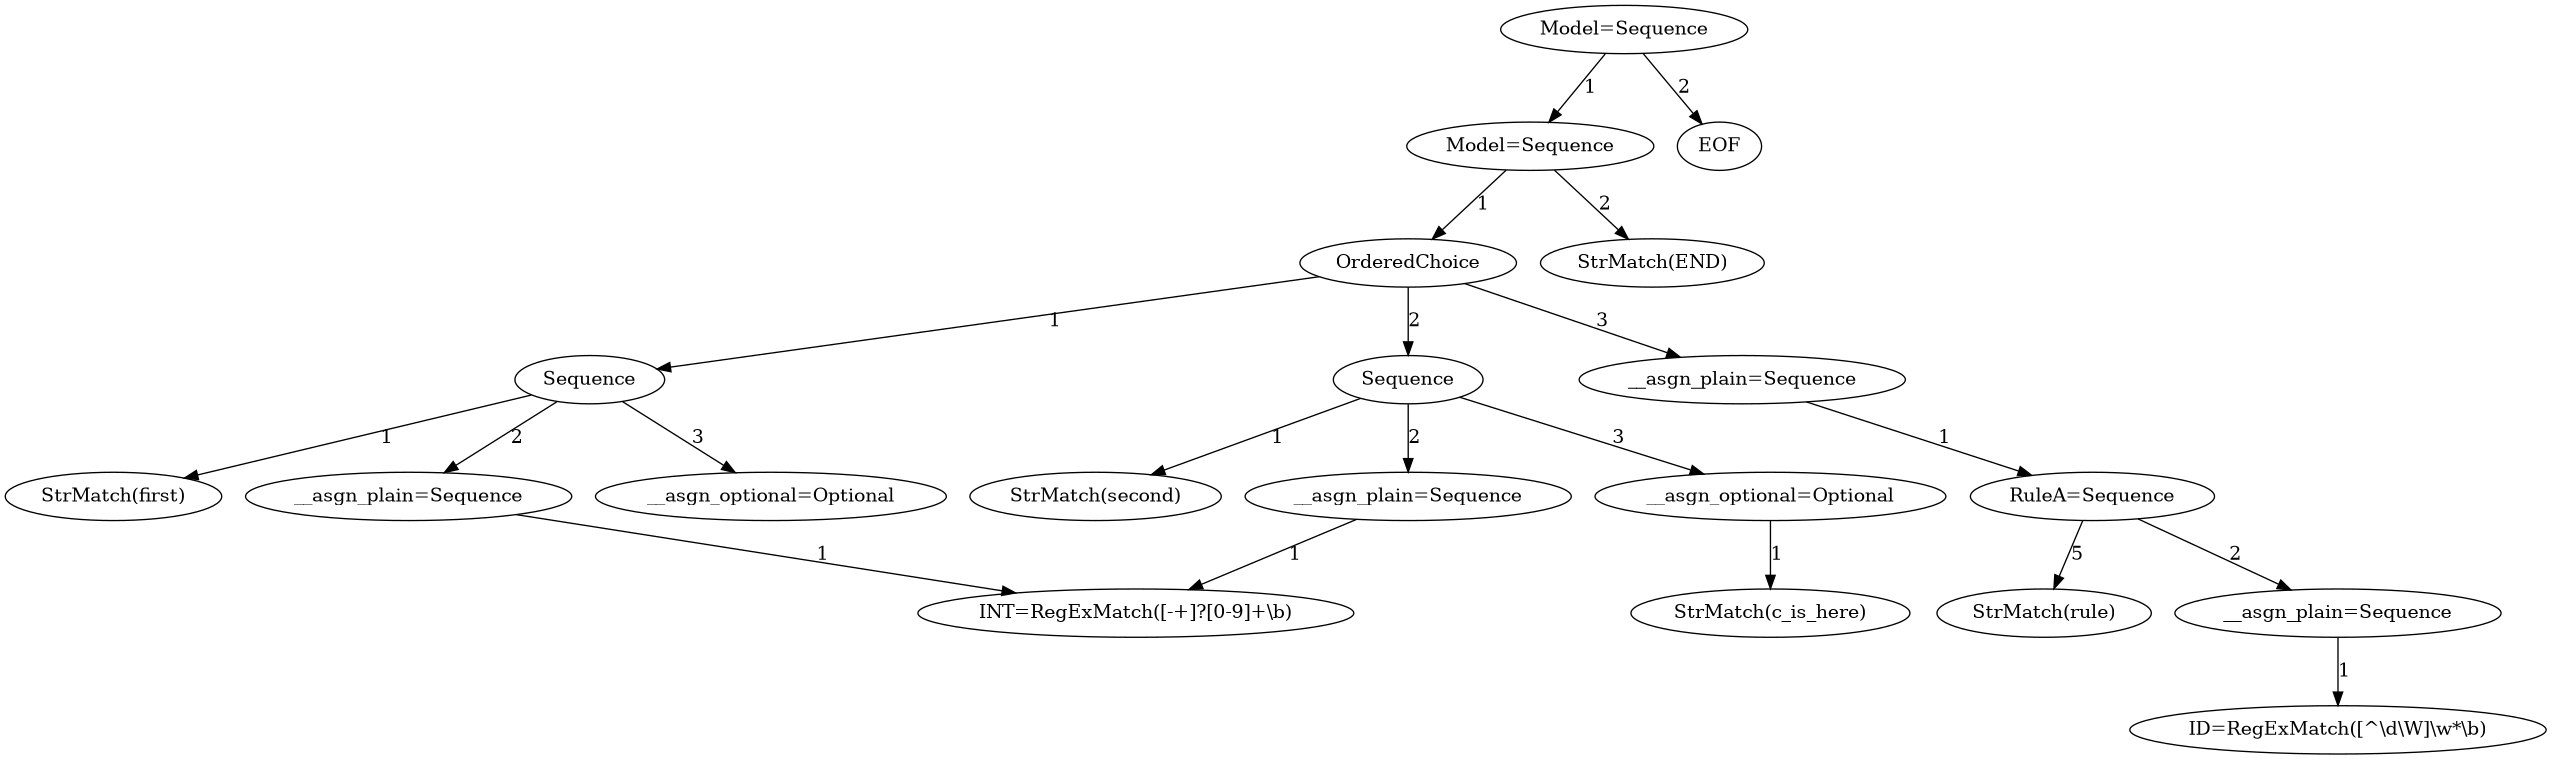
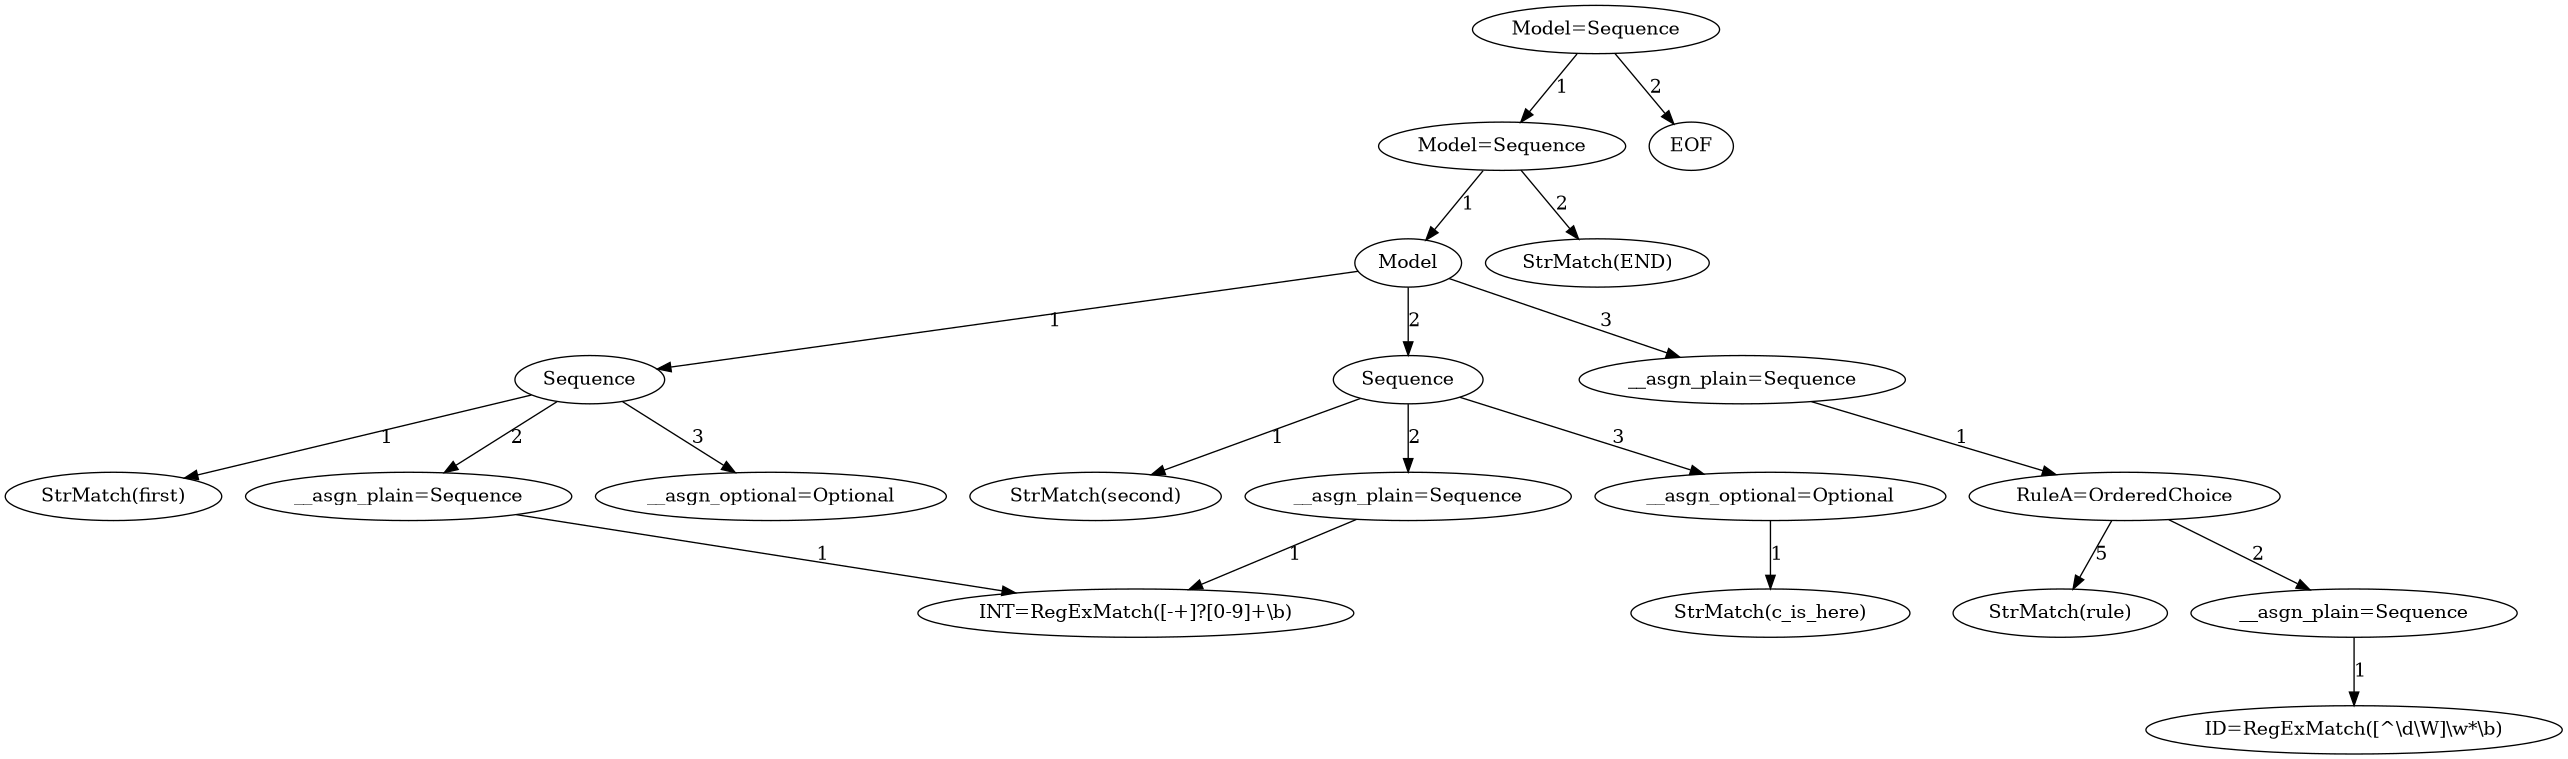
node "OrderedChoice": label "OrderedChoice" -> "Model"
node "RuleA=Sequence": label "RuleA=Sequence" -> "RuleA=OrderedChoice"
